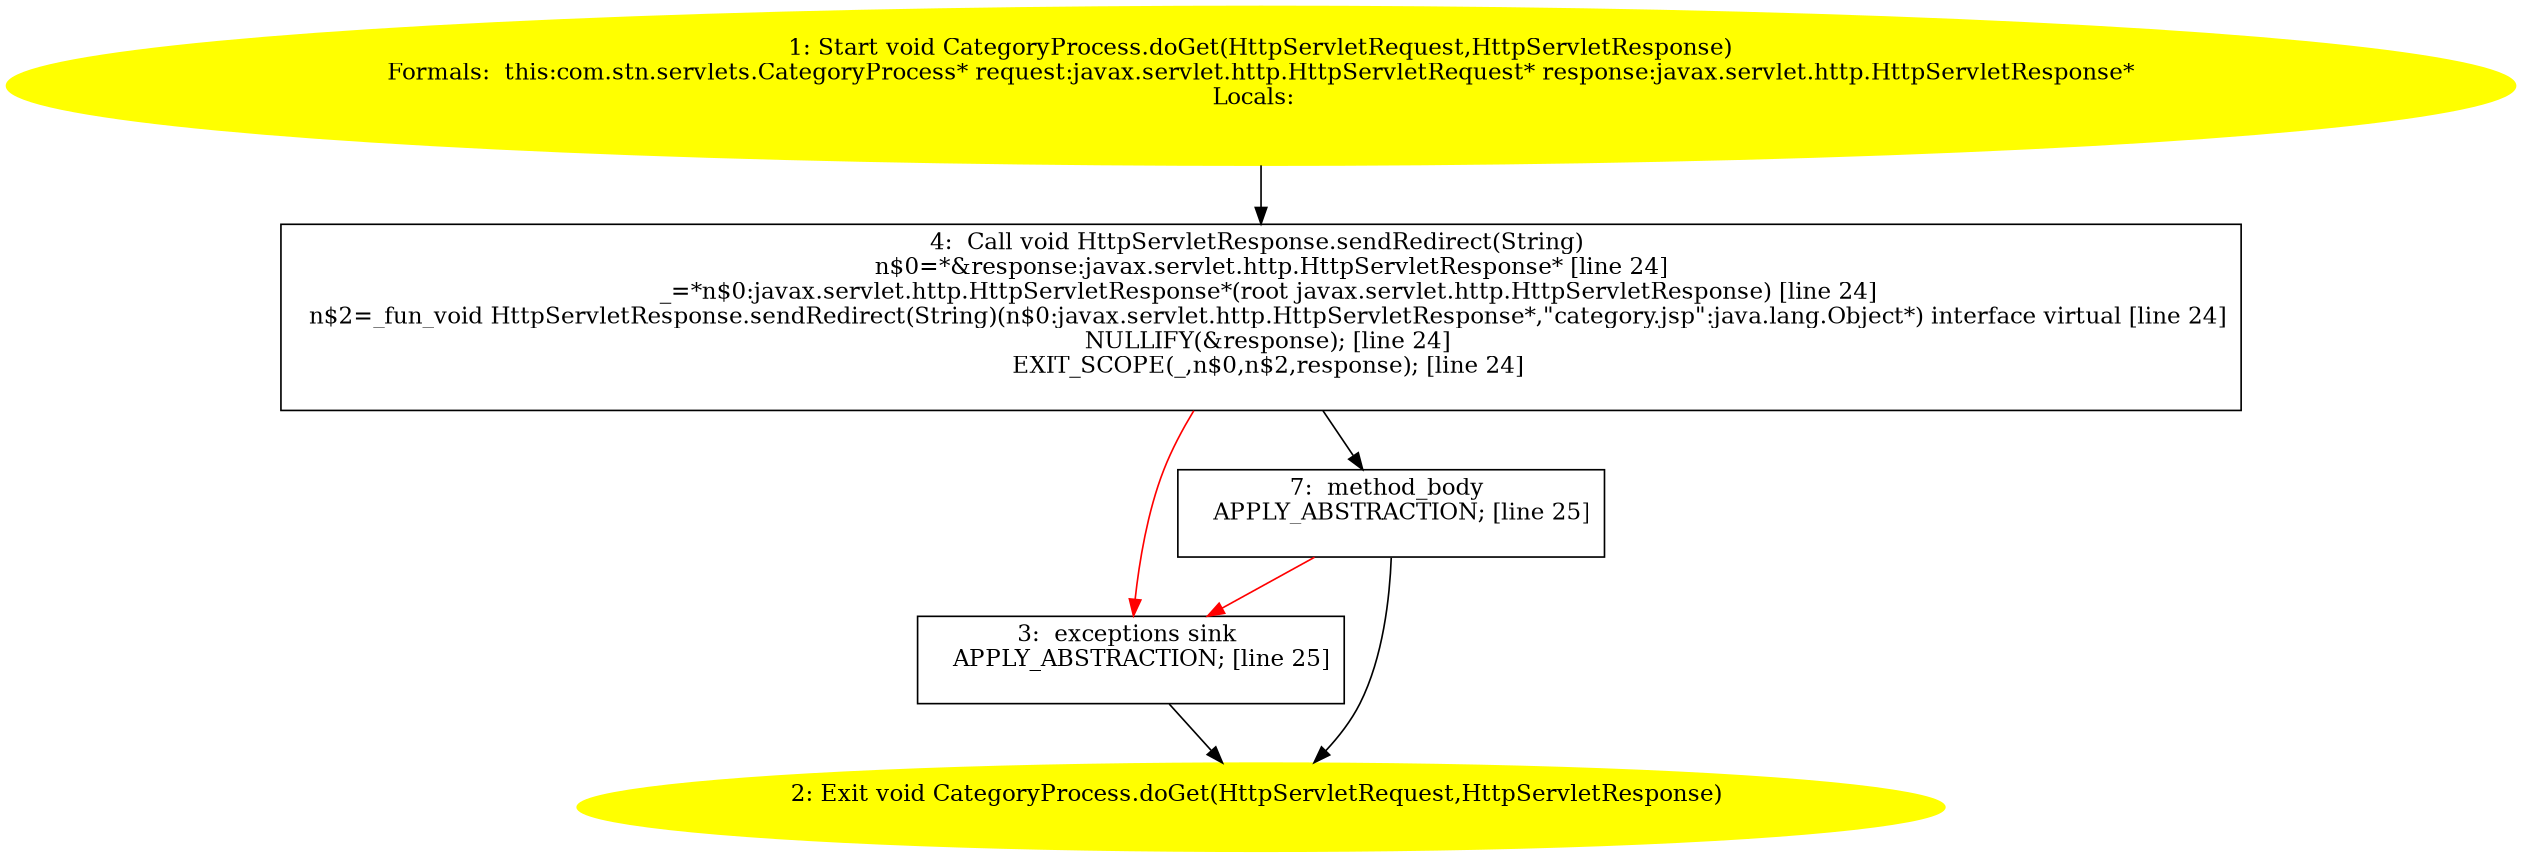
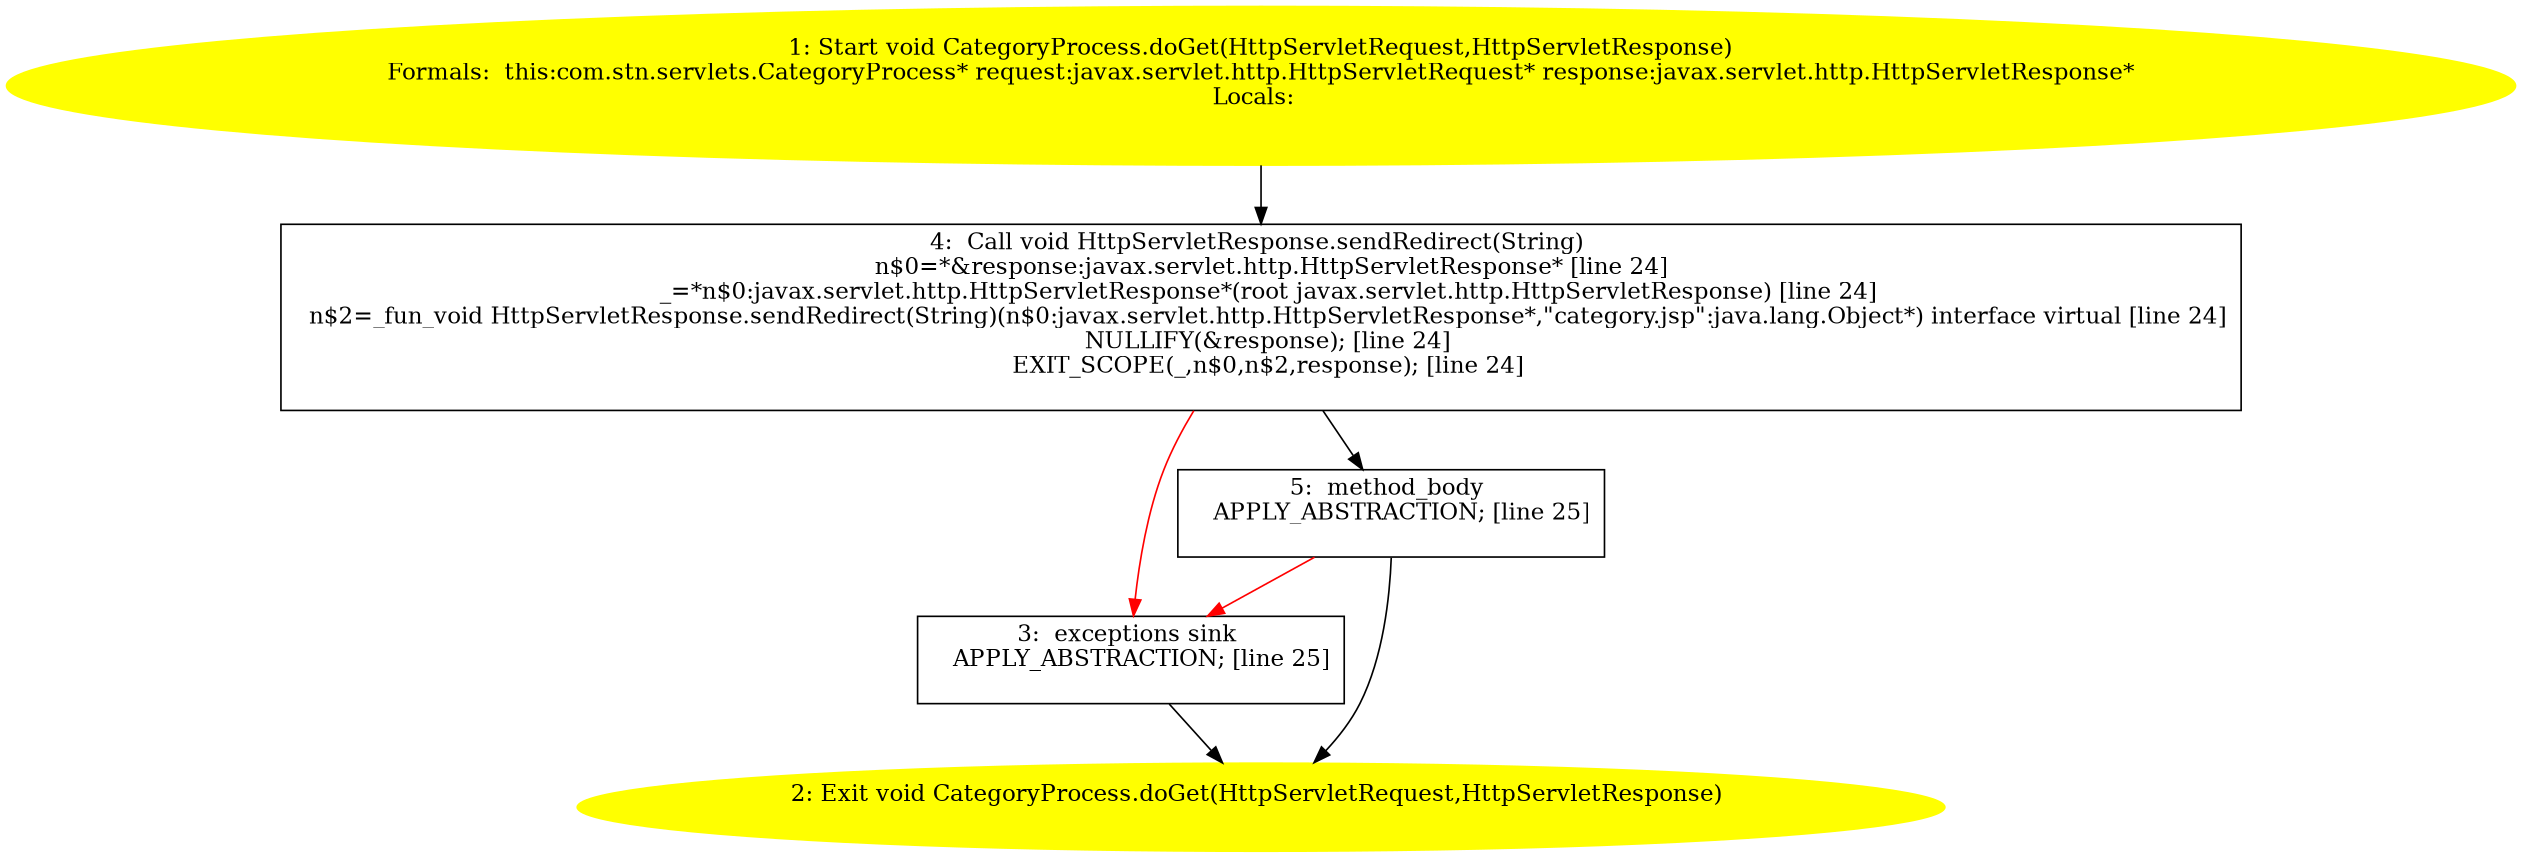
node "7:  method_body APPLY_ABSTRACTION; [line 25]": label "7:  method_body APPLY_ABSTRACTION; [line 25]" -> "5:  method_body APPLY_ABSTRACTION; [line 25]"
